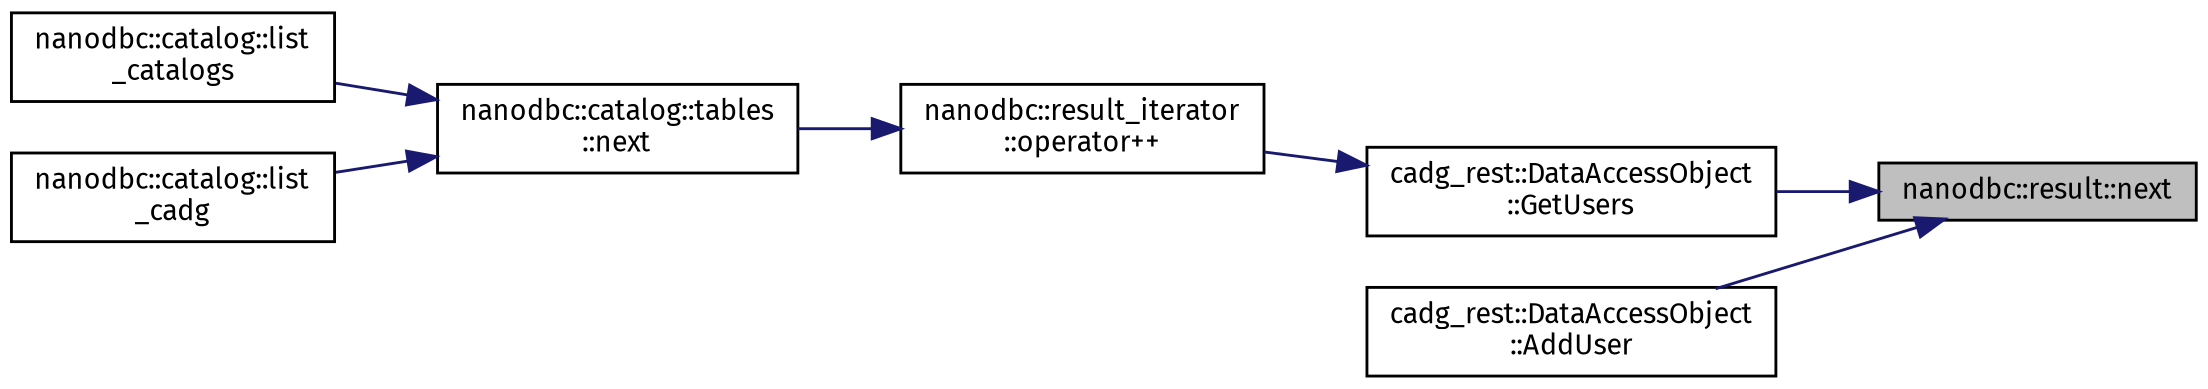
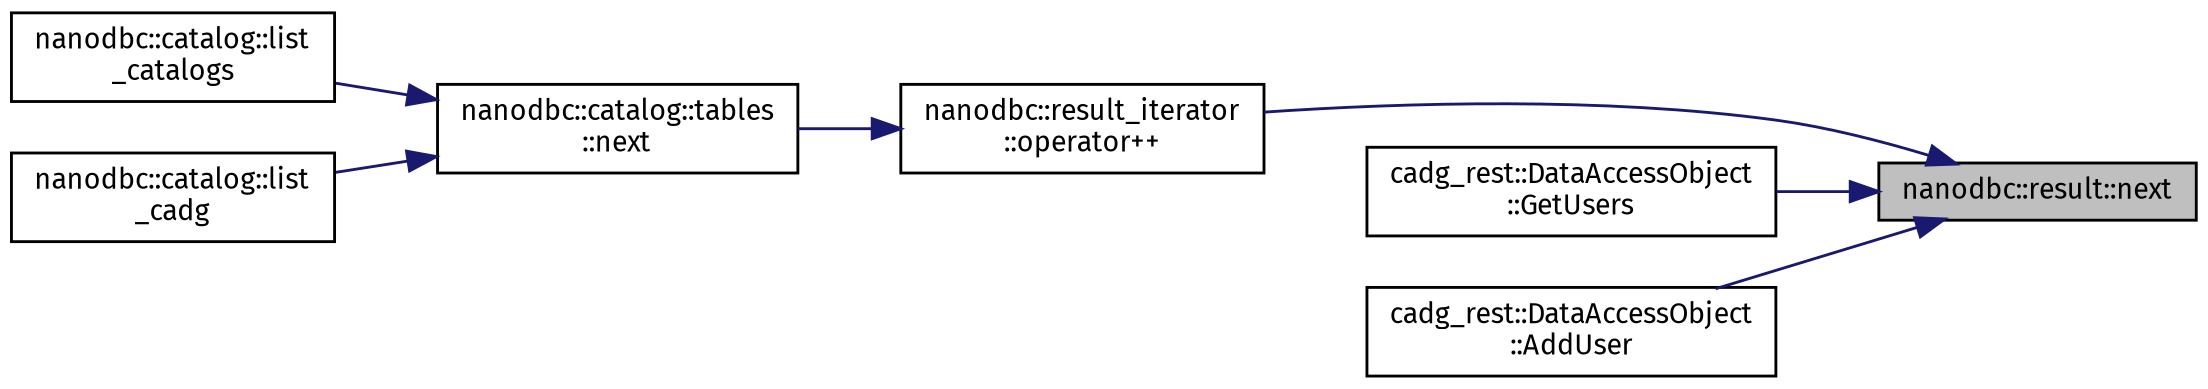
edge "nanodbc::result_iterator ::operator++" -> "cadg_rest::DataAccessObject ::GetUsers": now "nanodbc::result_iterator ::operator++" -> "nanodbc::result::next"
